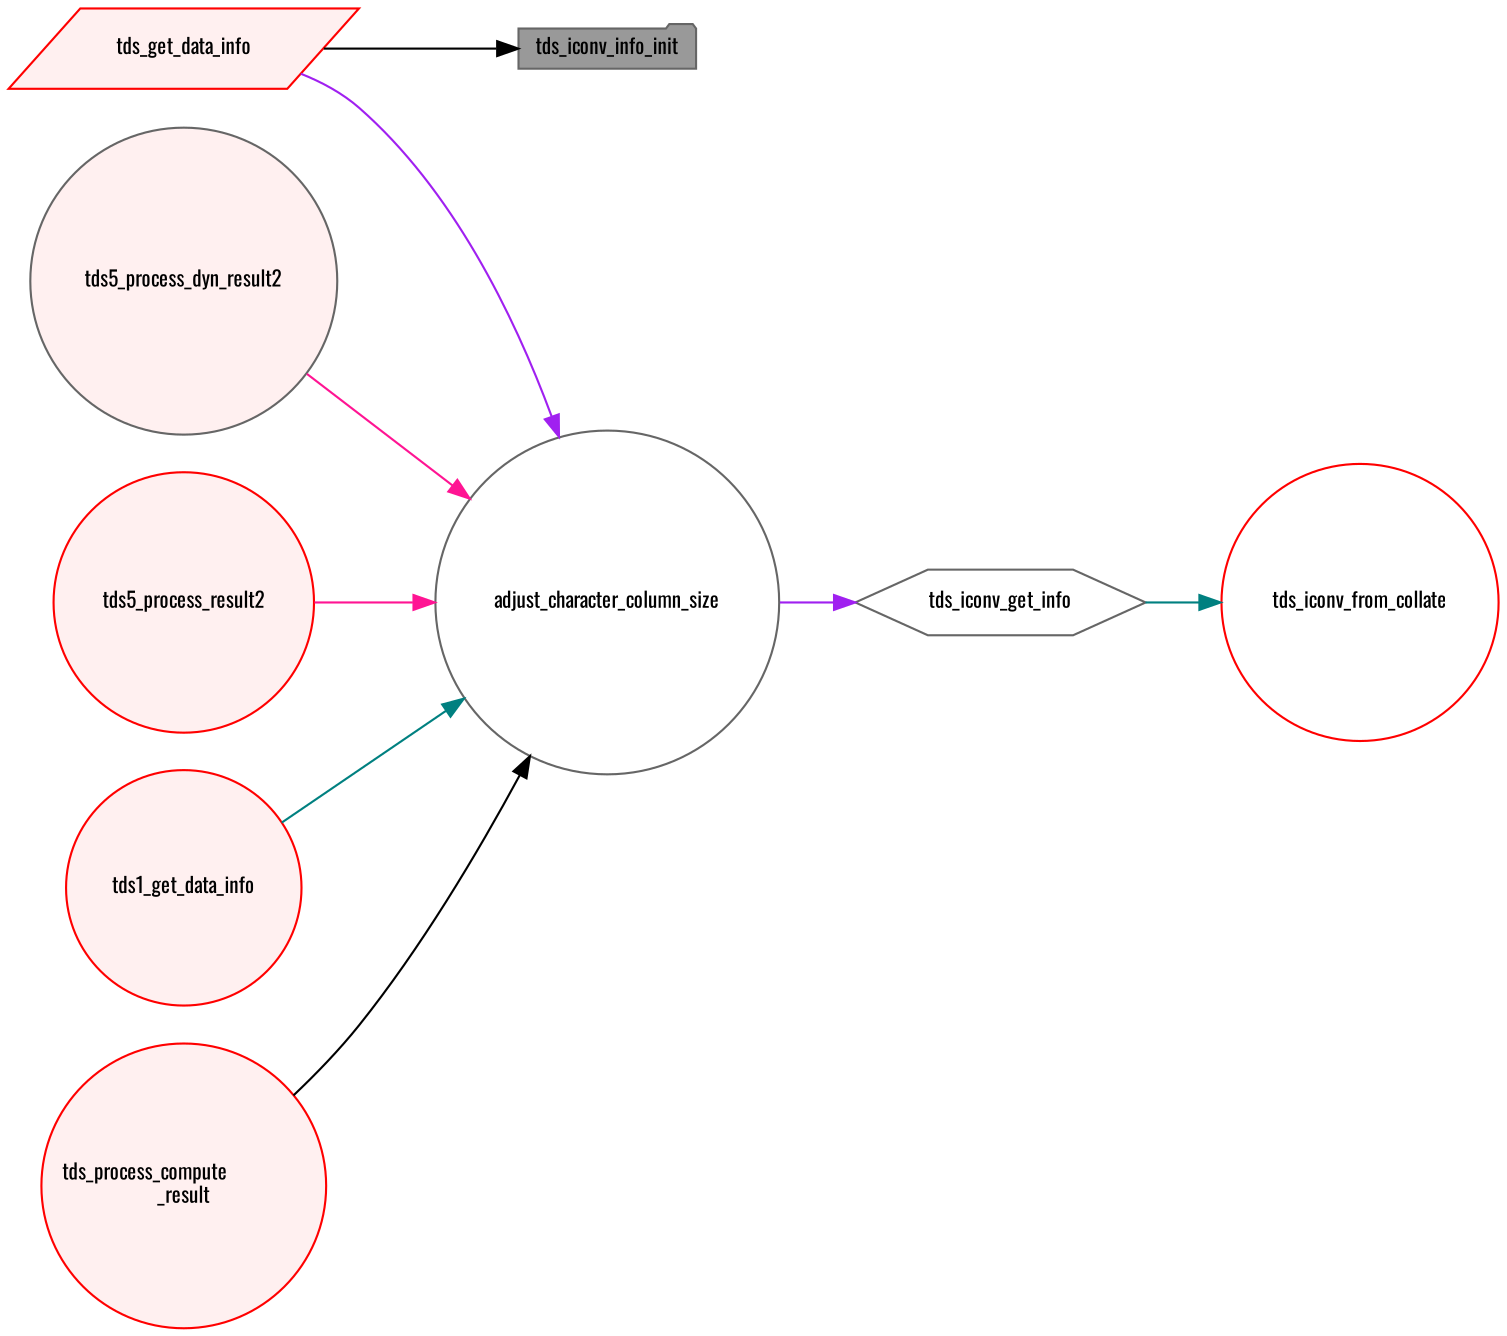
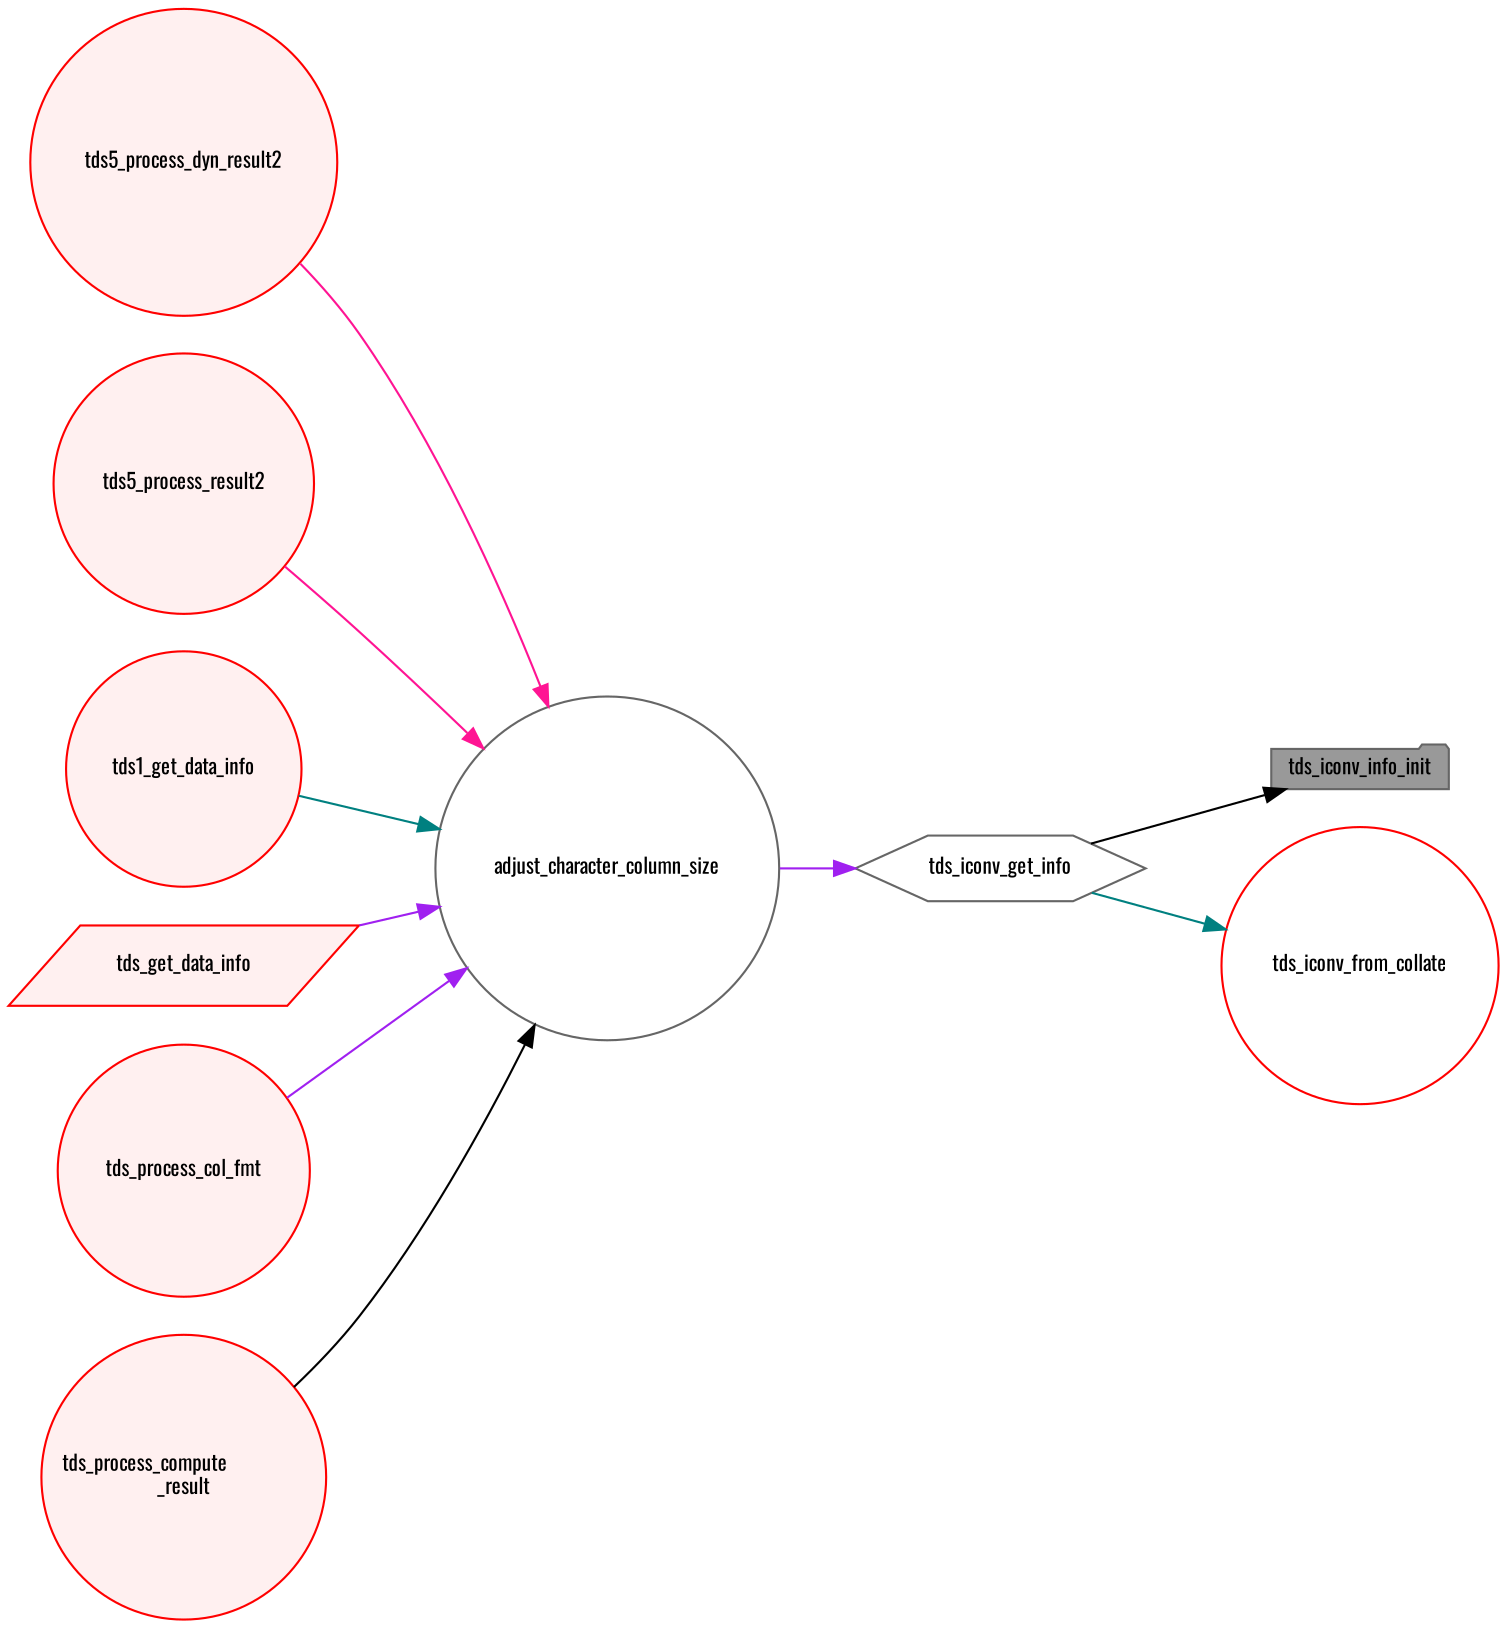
edge "tds_get_data_info" -> "tds_iconv_info_init": now "tds_iconv_get_info" -> "tds_iconv_info_init"
node "tds5_process_dyn_result2": color grey40 -> red
node "tds_process_col_fmt": added
